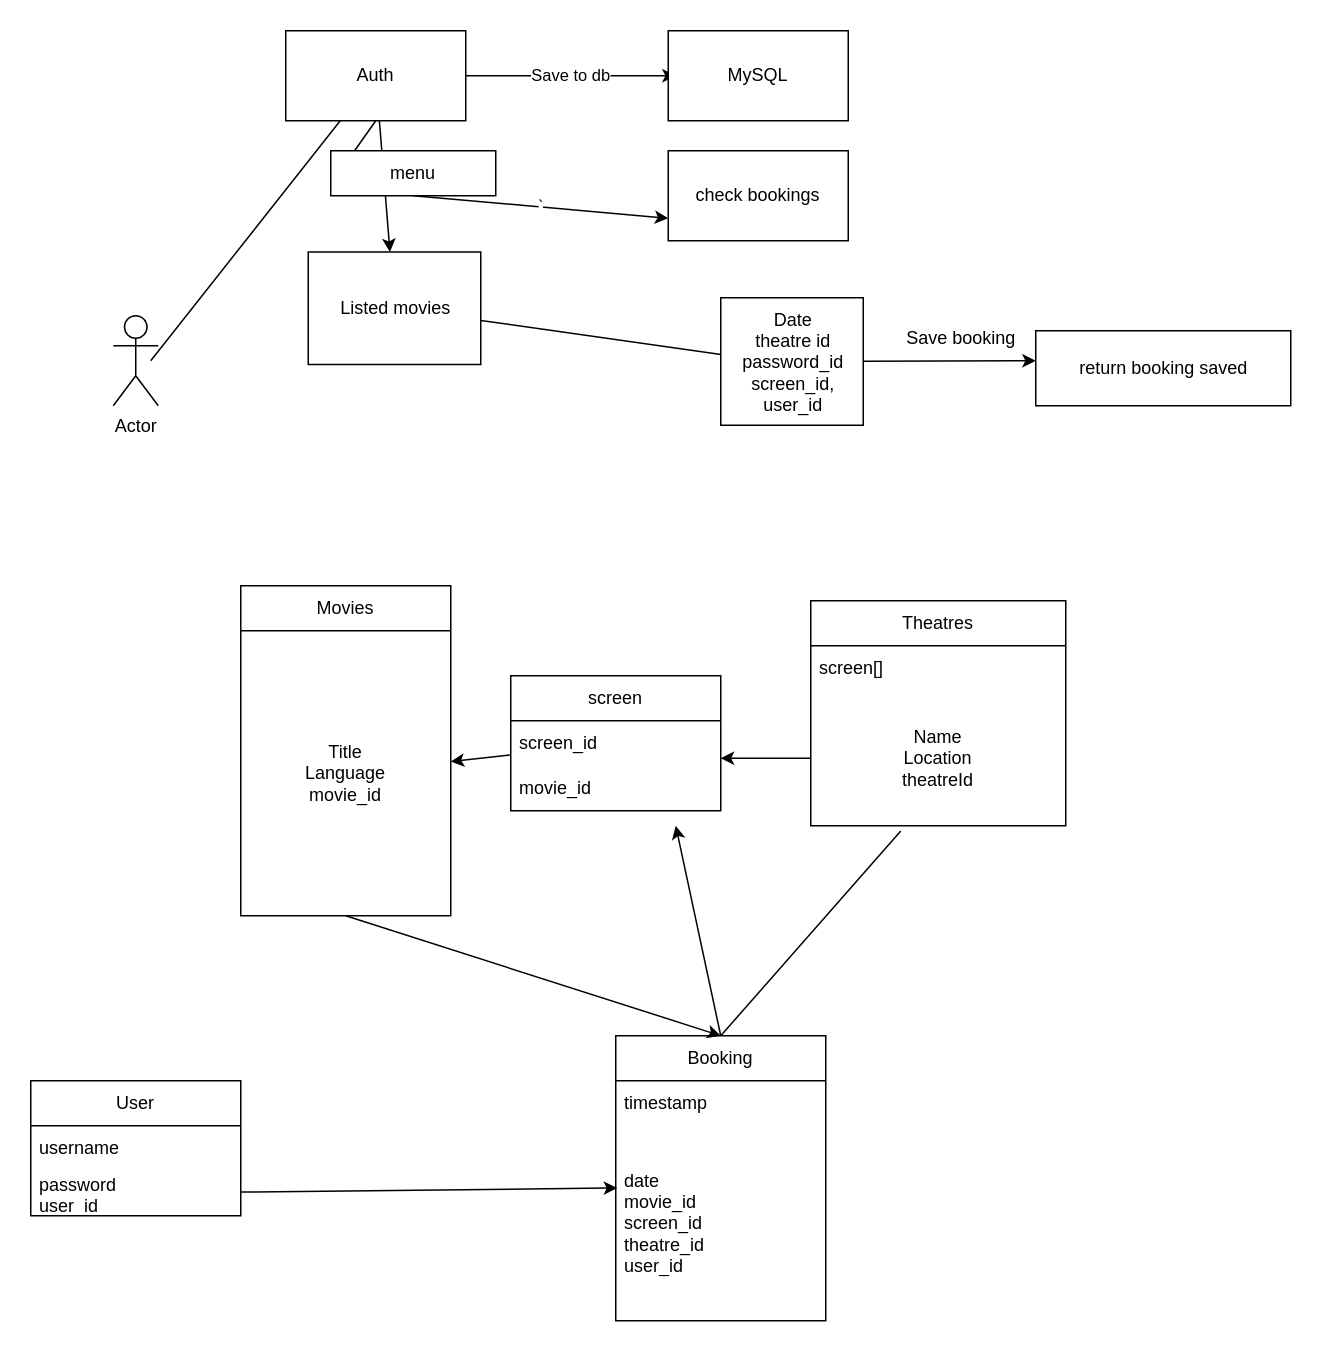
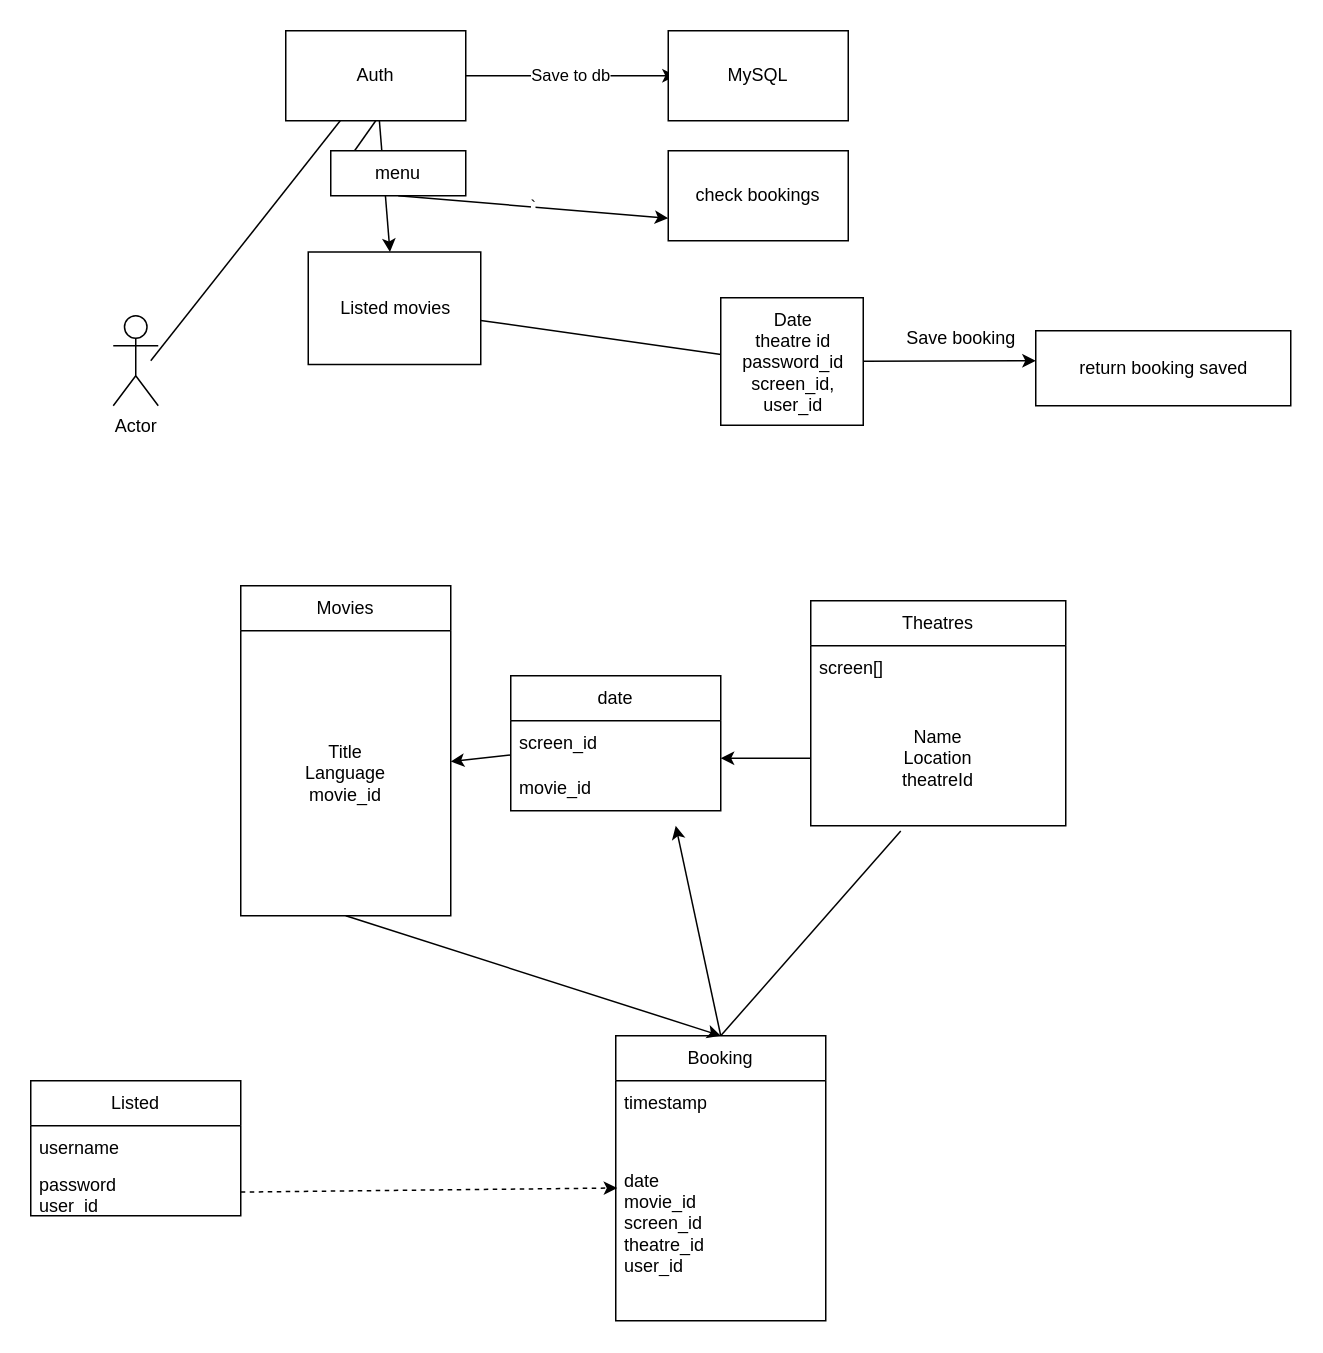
node "menu": size 165x45 -> 135x45
node "screen": label "screen" -> "date"
node "User": label "User" -> "Listed"
edge "password user_id" -> "date movie_id screen_id theatre_id user_id": style solid -> dashed
